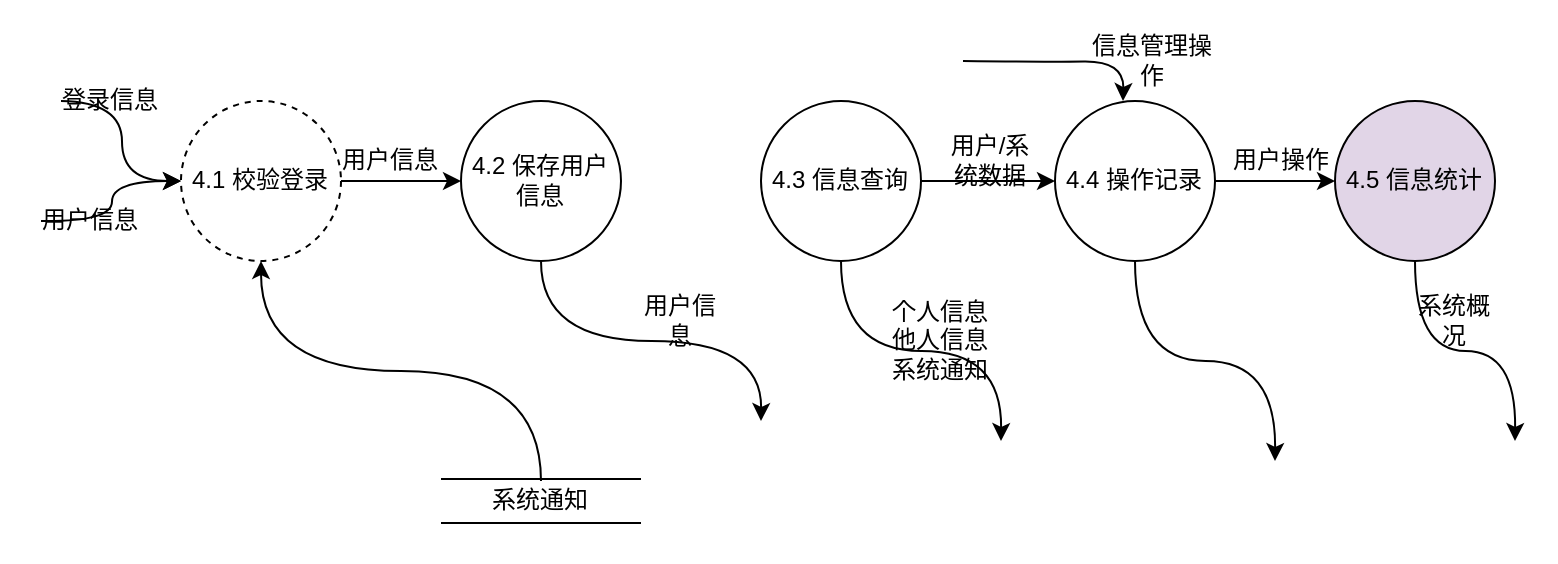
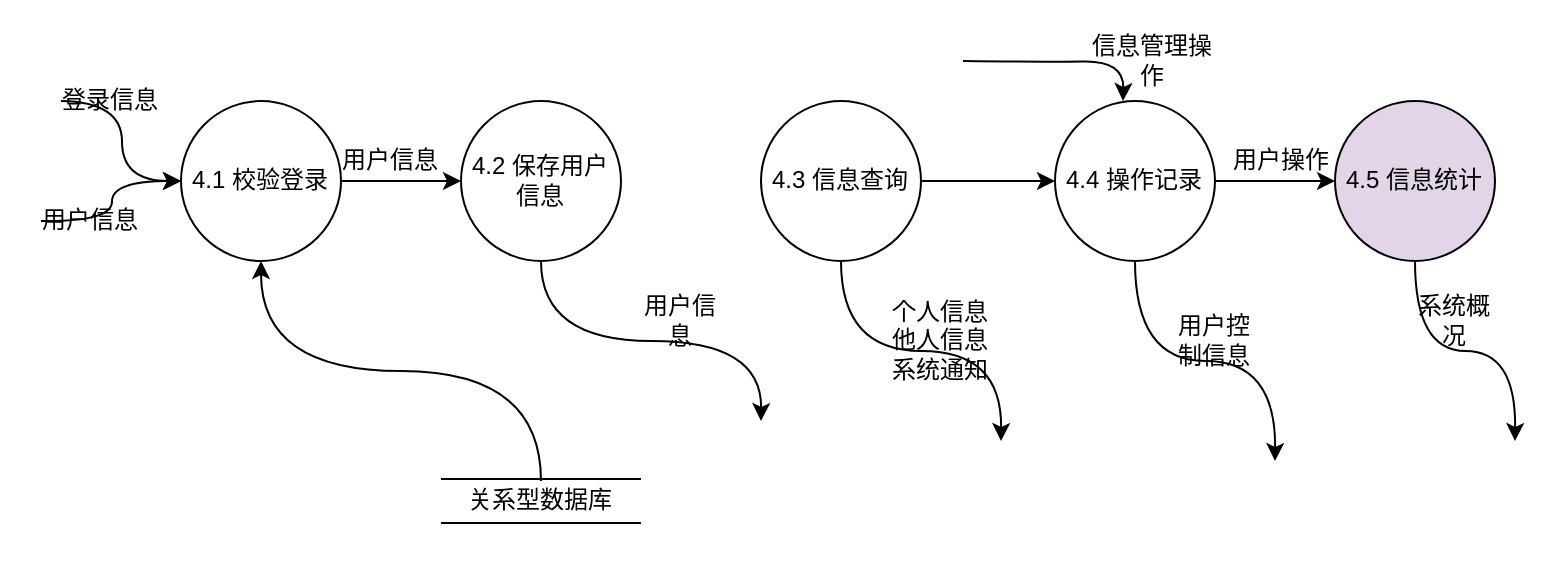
node "用户/系统数据": removed
node "4.1 校验登录": style dashed -> solid
node "用户控制信息": added
node "系统通知": label "系统通知" -> "关系型数据库"
